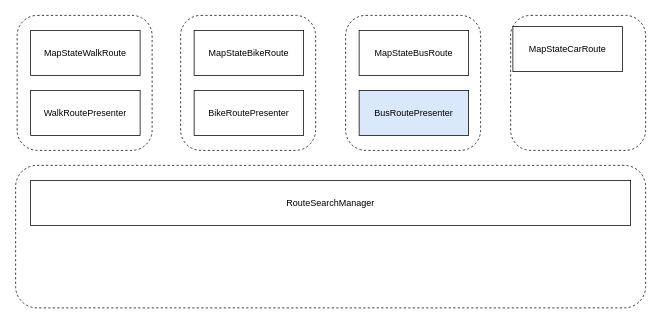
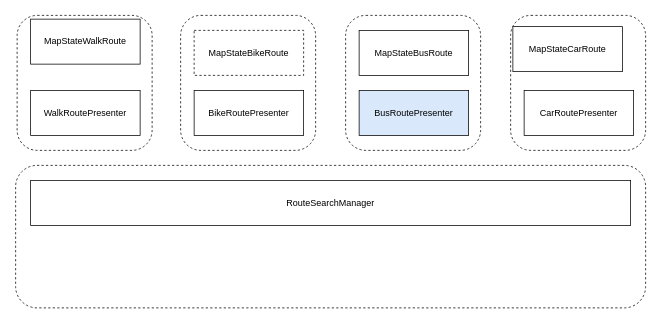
node "MapStateWalkRoute": moved (85, 53) -> (85, 42)
node "MapStateBikeRoute": style solid -> dashed
node "CarRoutePresenter": added
